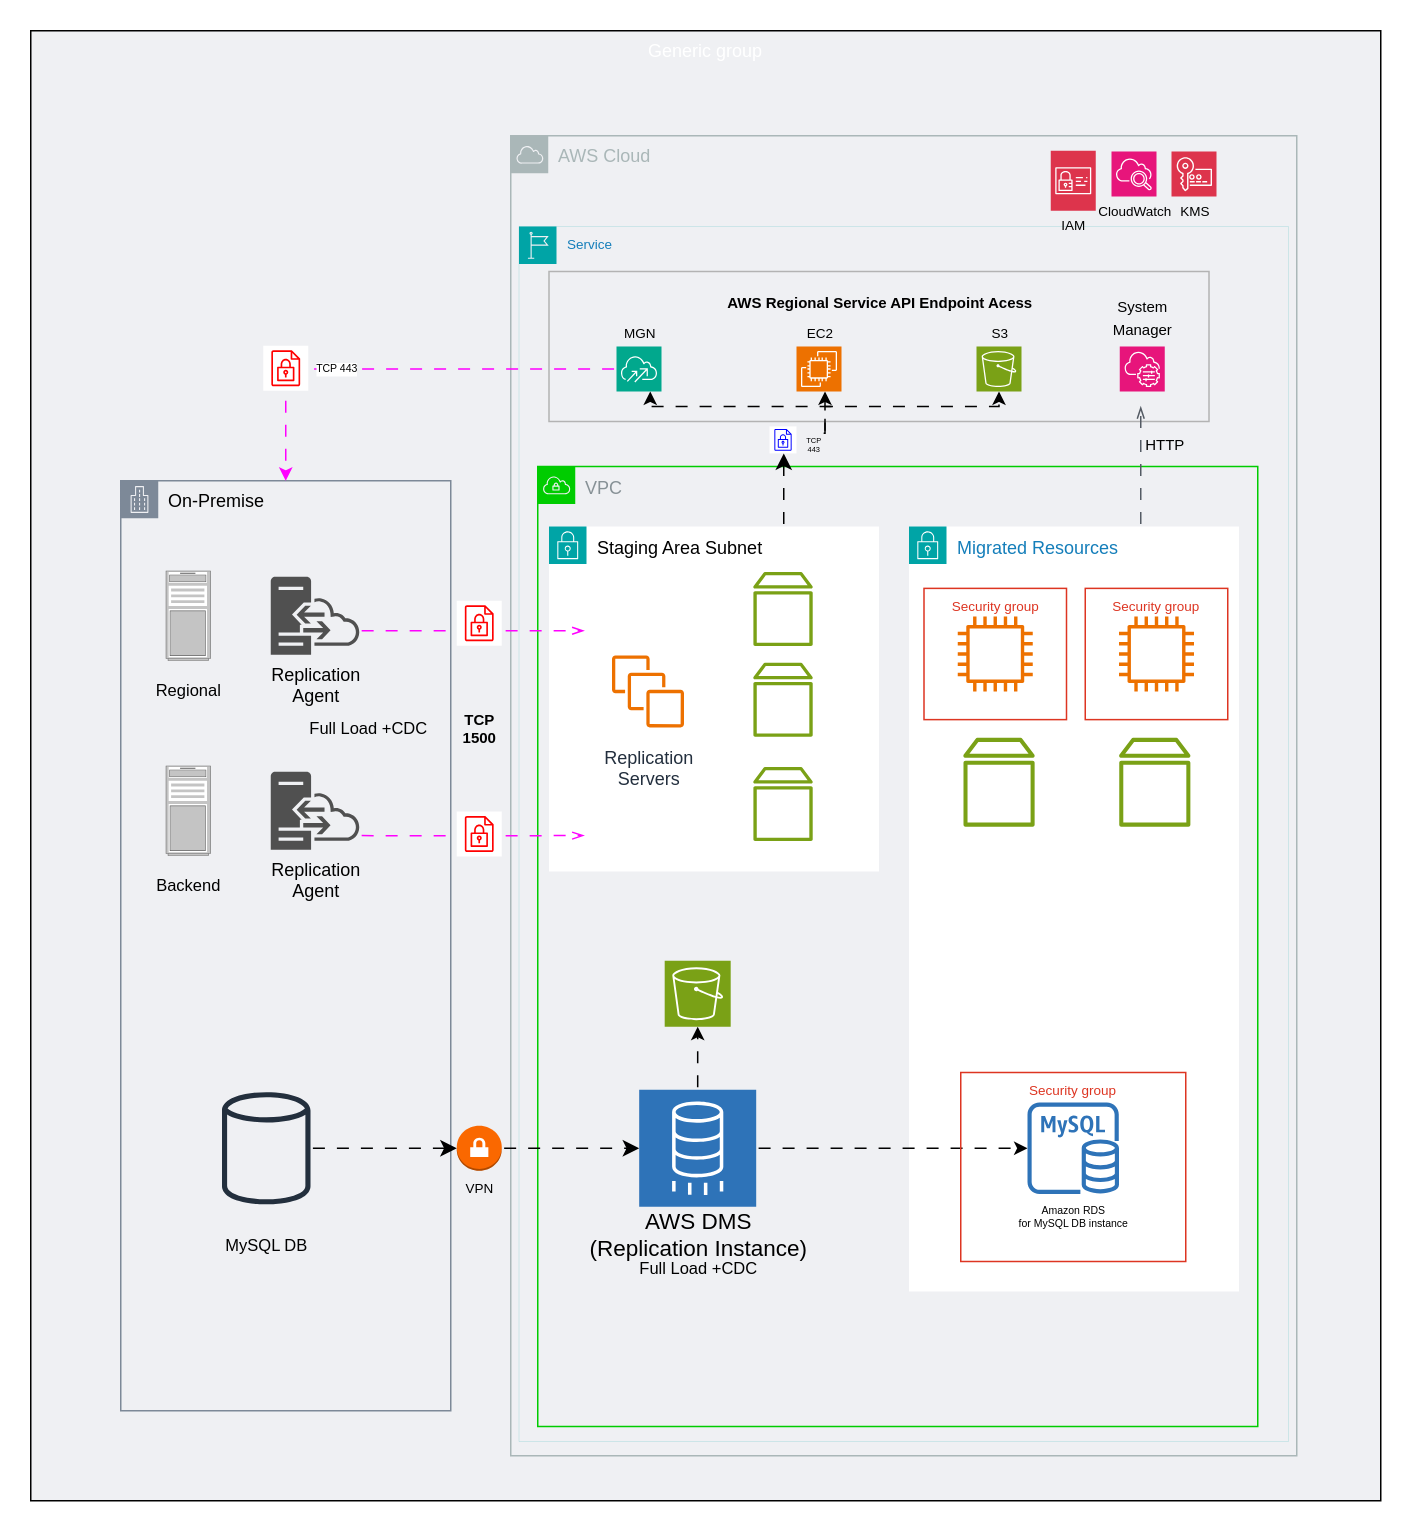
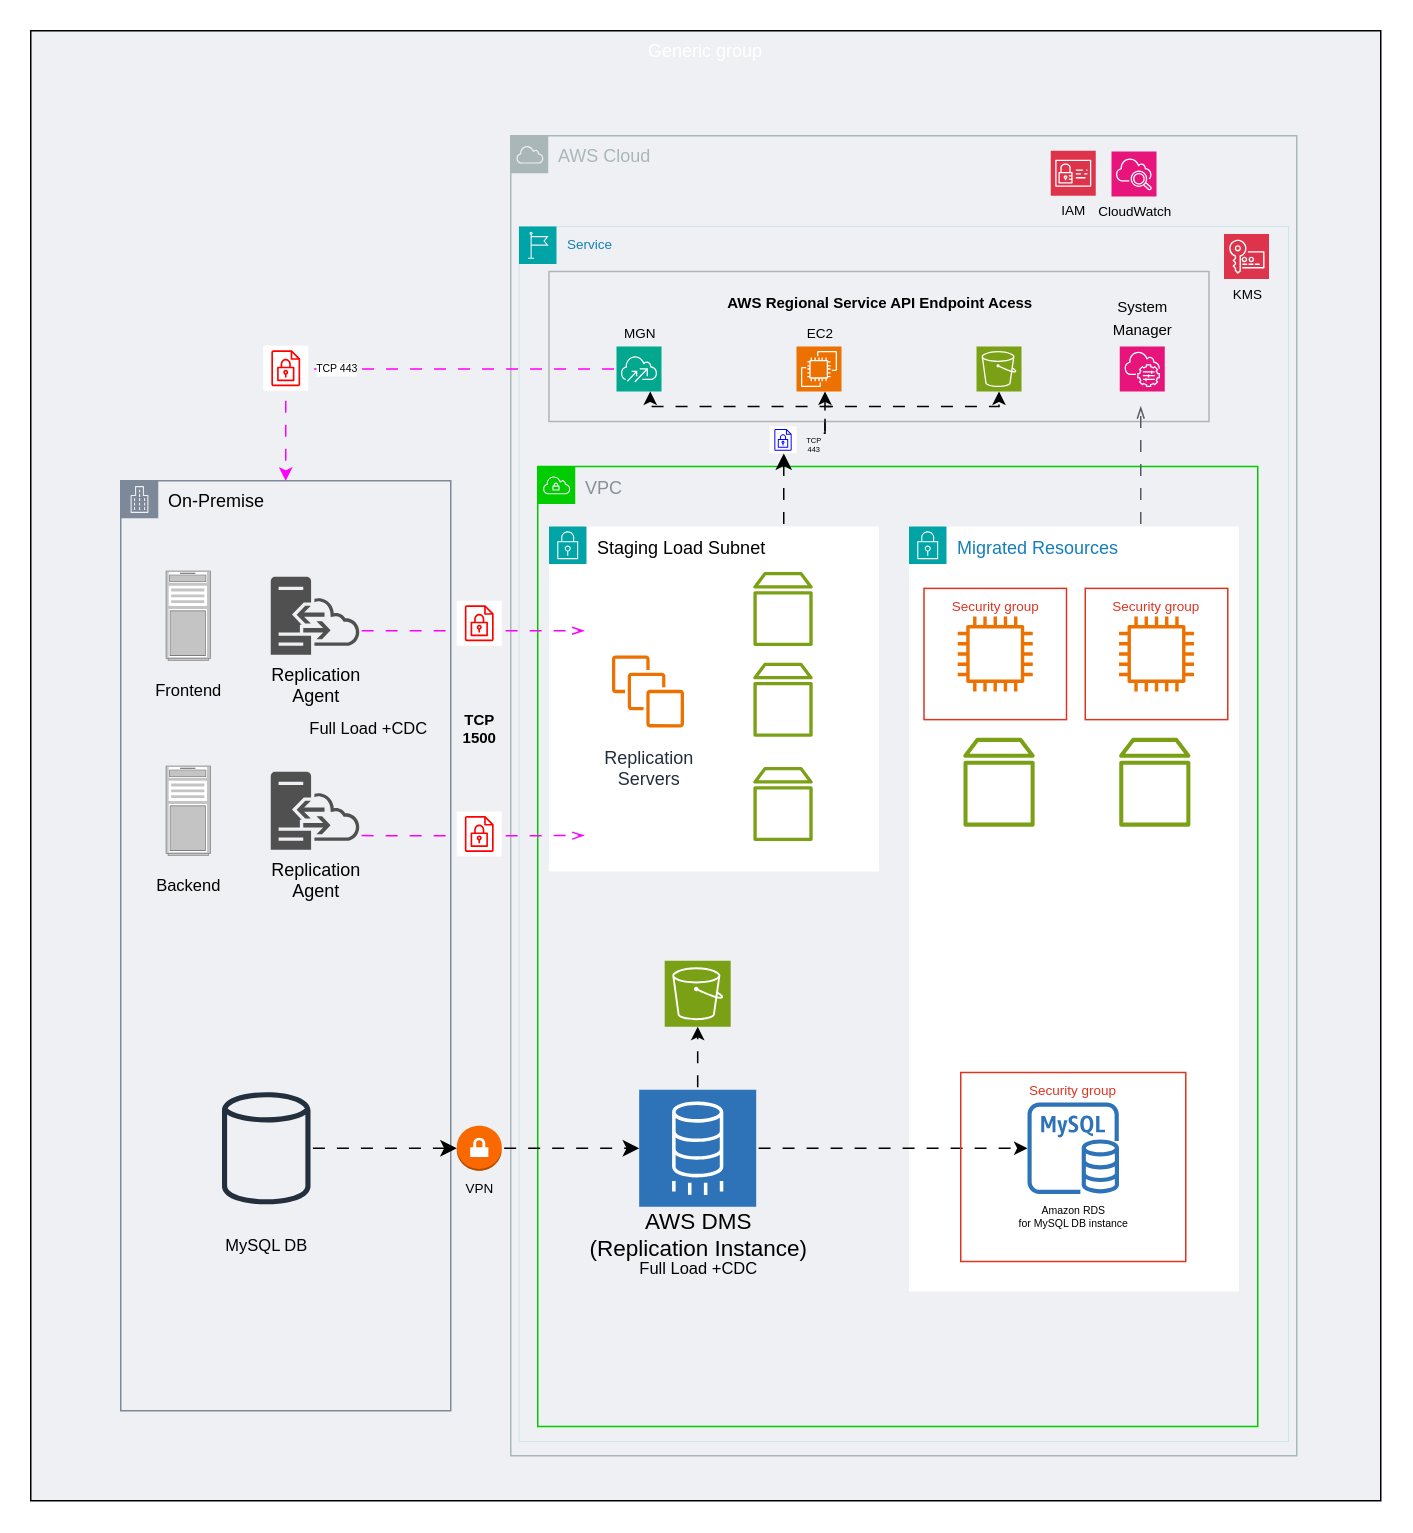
node "KMS": moved (1194, 174) -> (1247, 257)
node "IAM": size 45x60 -> 45x45
node "S3": removed
node "HTTP": removed
node "Staging Area Subnet": label "Staging Area Subnet" -> "Staging Load Subnet"
node "Regional": label "Regional" -> "Frontend"
